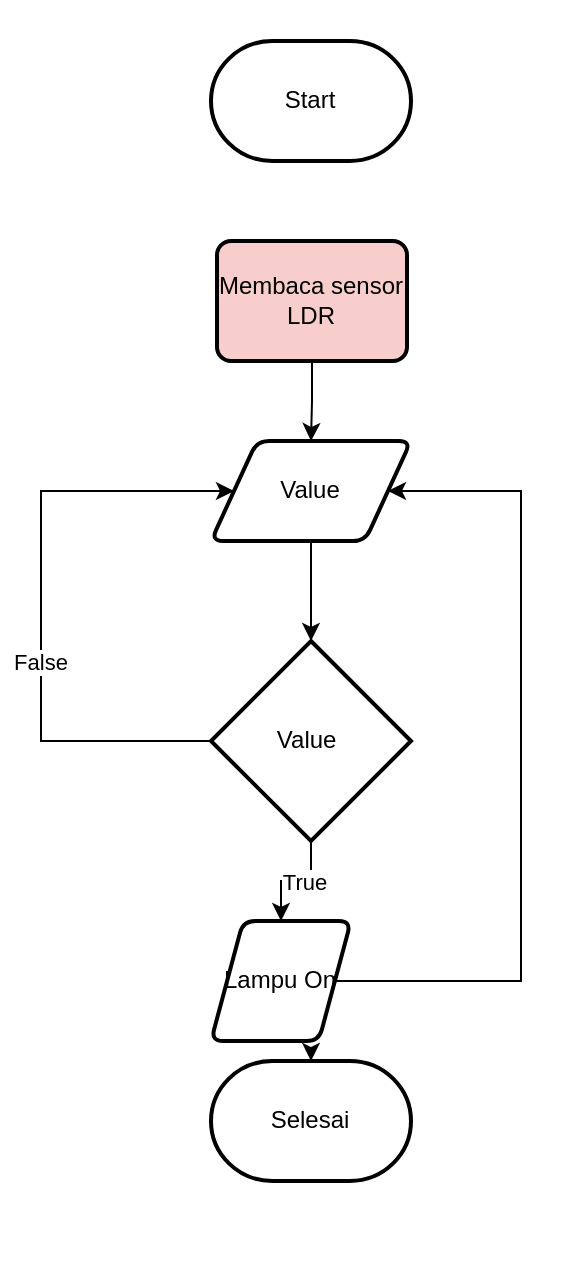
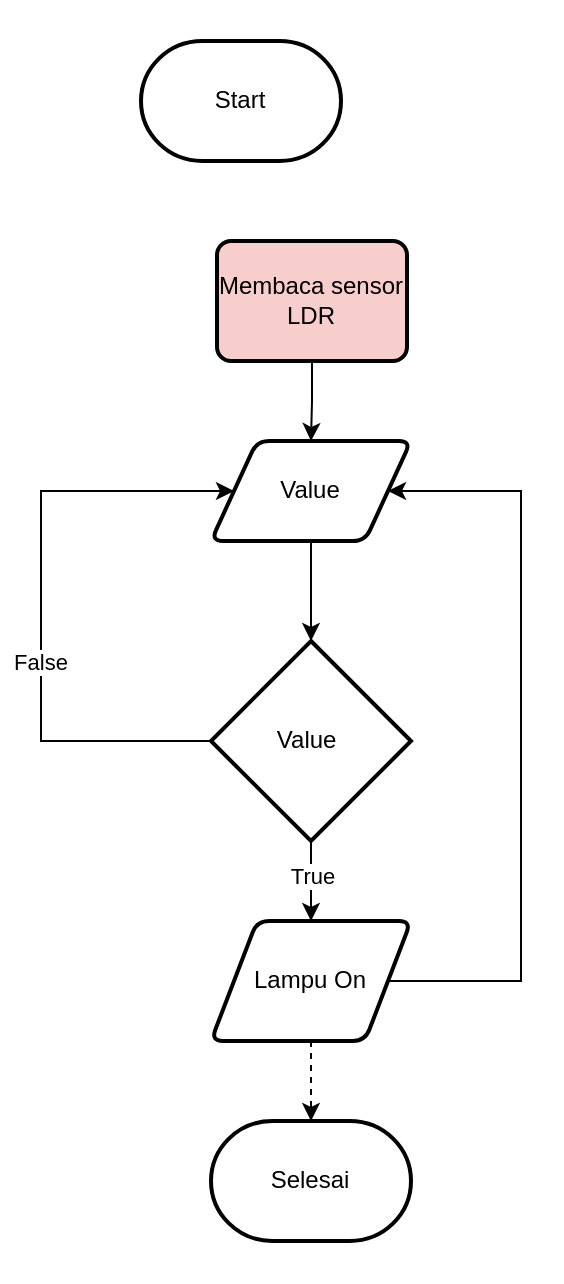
node "Start": moved (311, 101) -> (241, 101)
node "Lampu On": size 140x120 -> 200x120
node "Selesai": moved (311, 1121) -> (311, 1181)
